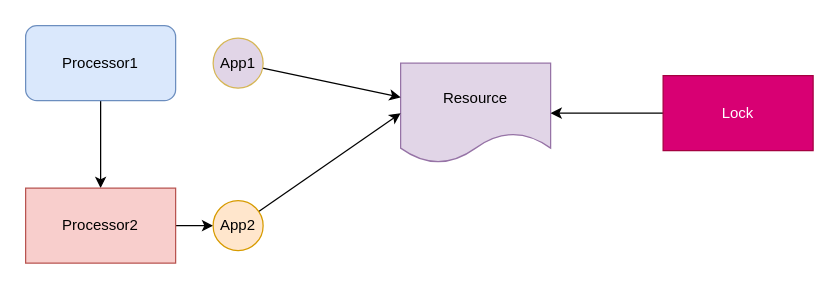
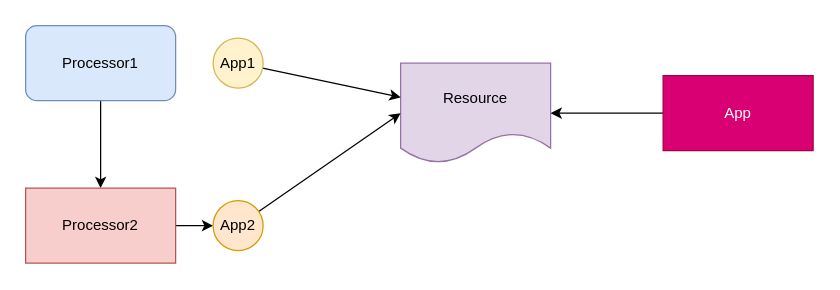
node "App1": fillcolor #e1d5e7 -> #fff2cc
node "Lock": label "Lock" -> "App"
